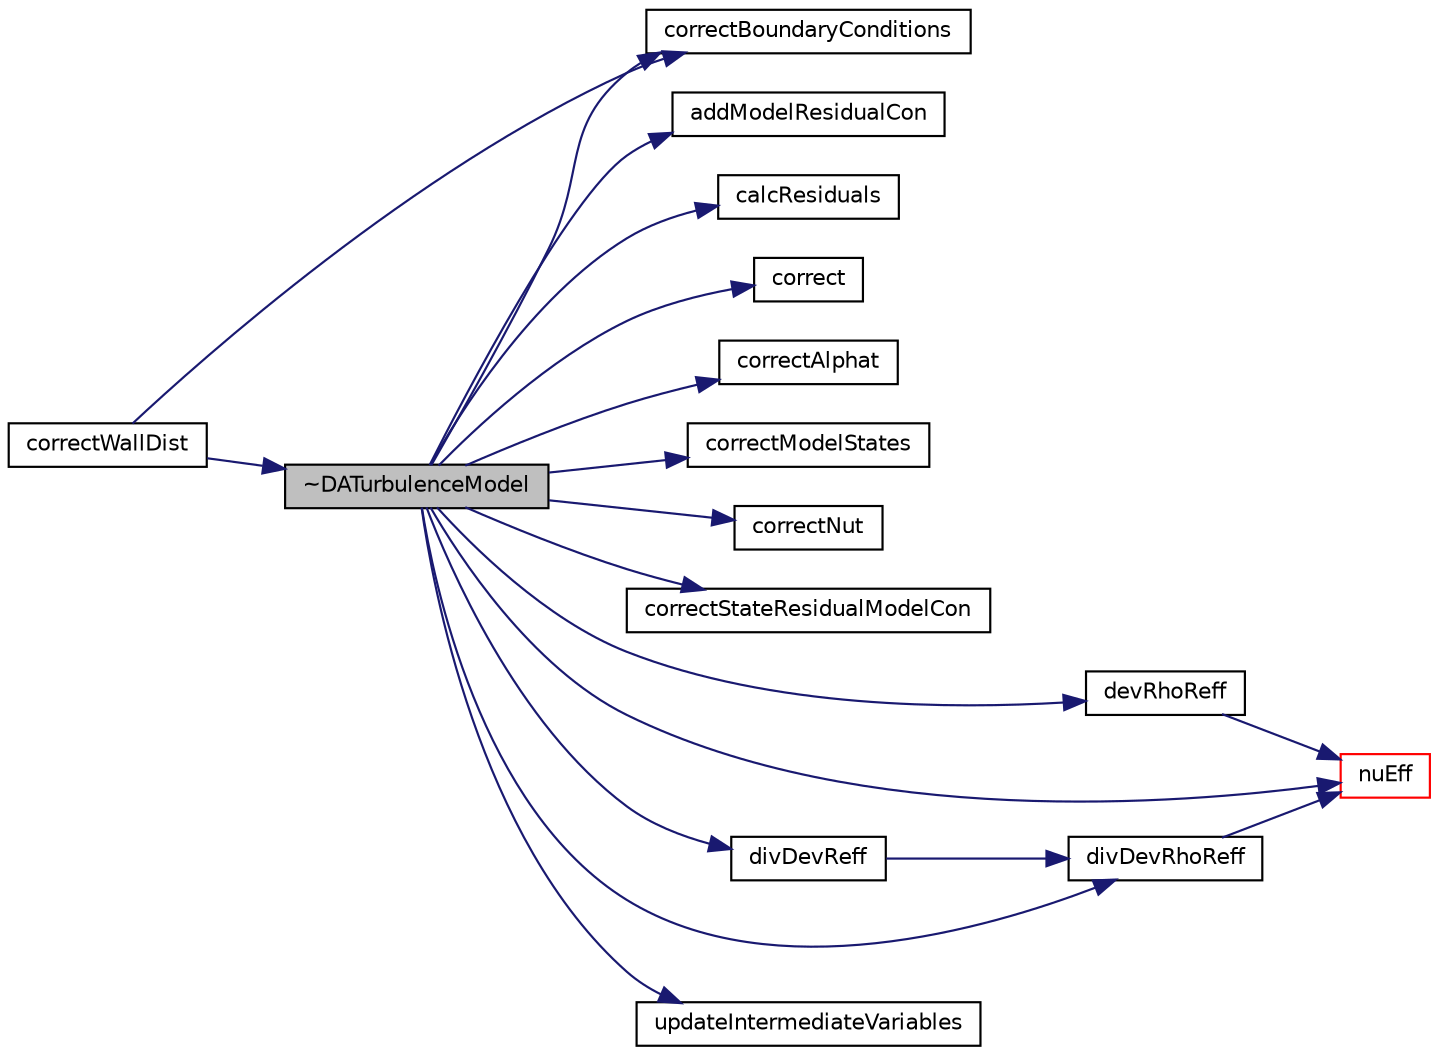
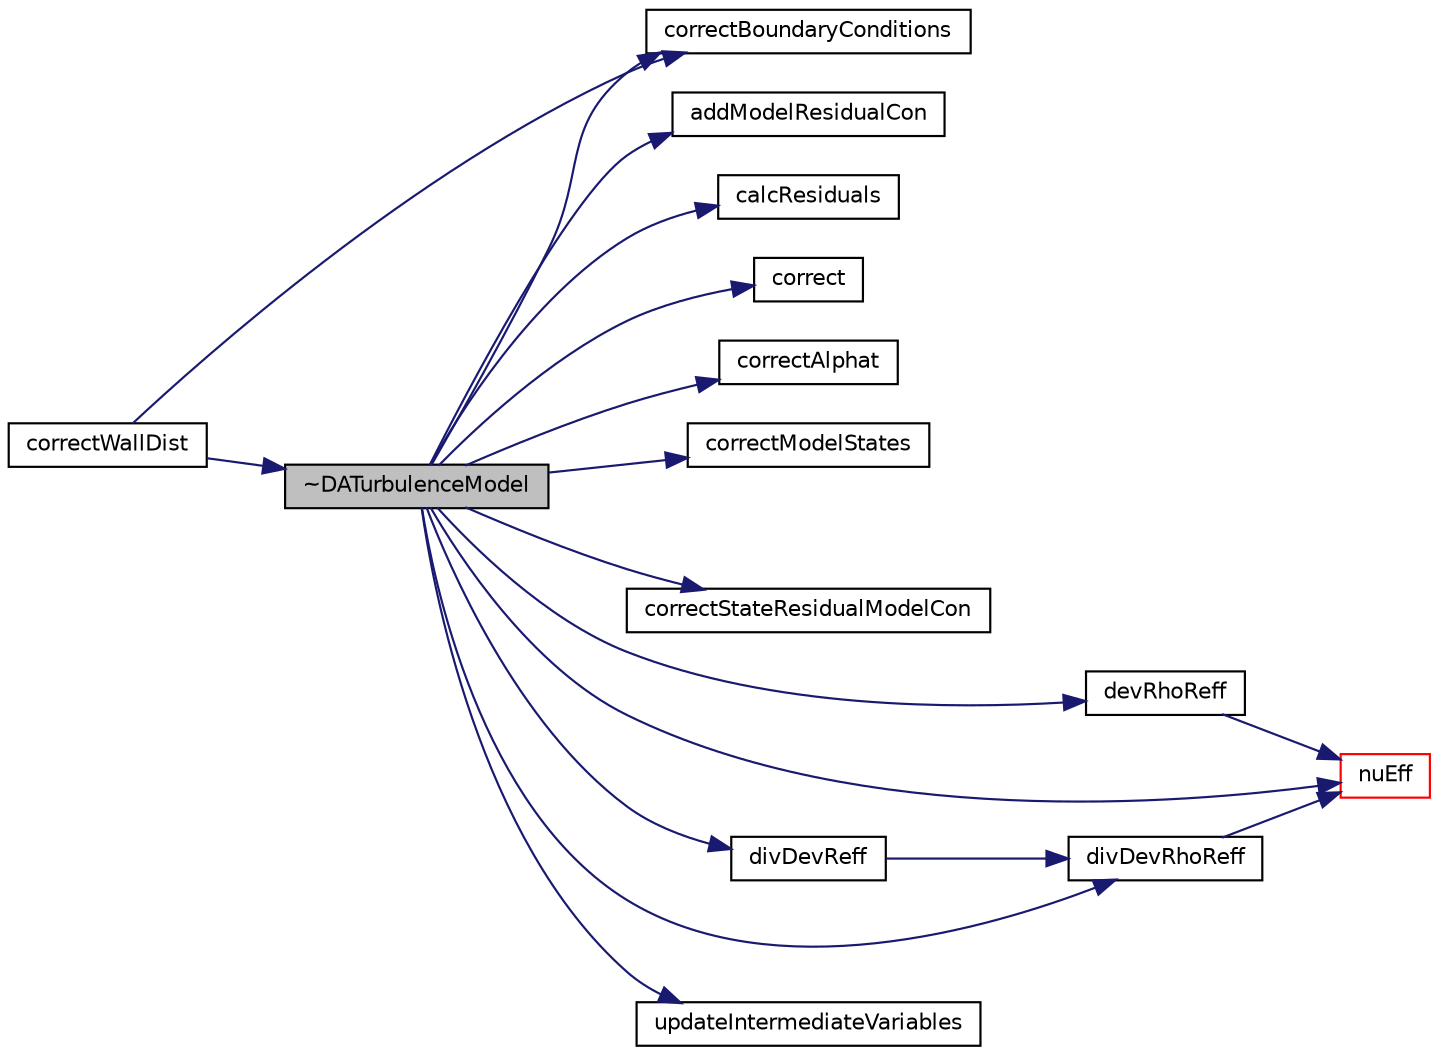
node "correctNut": removed
